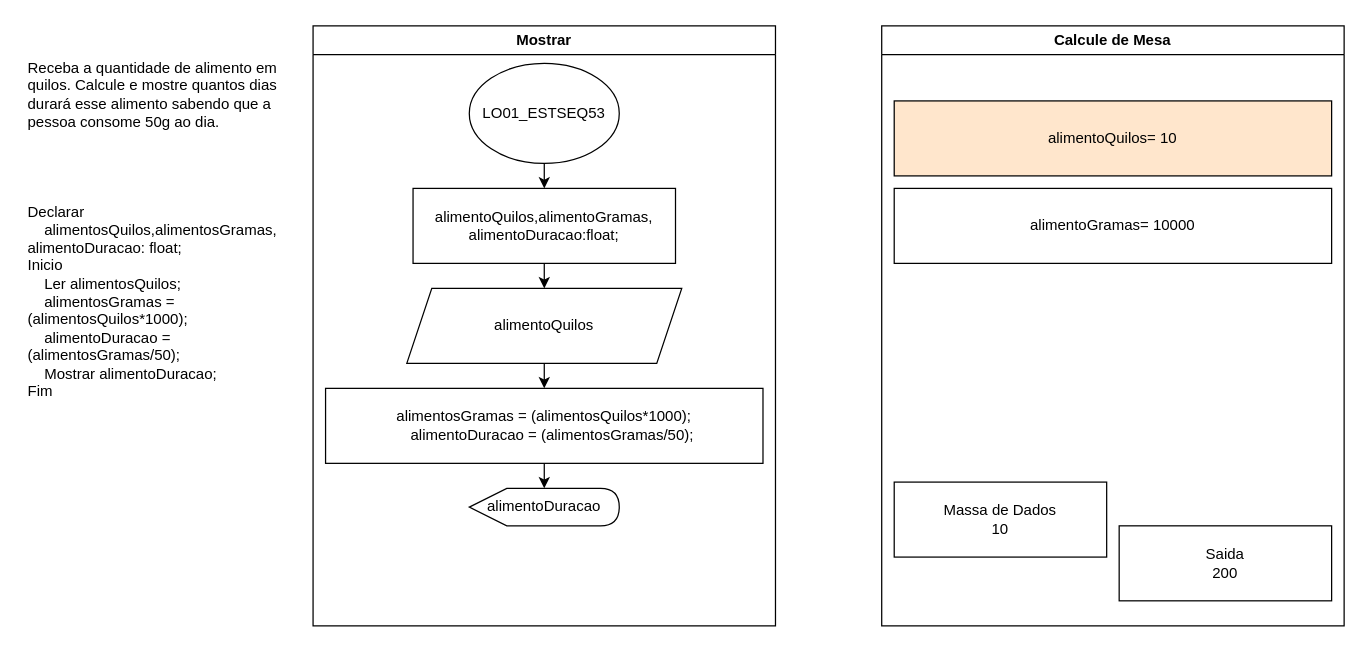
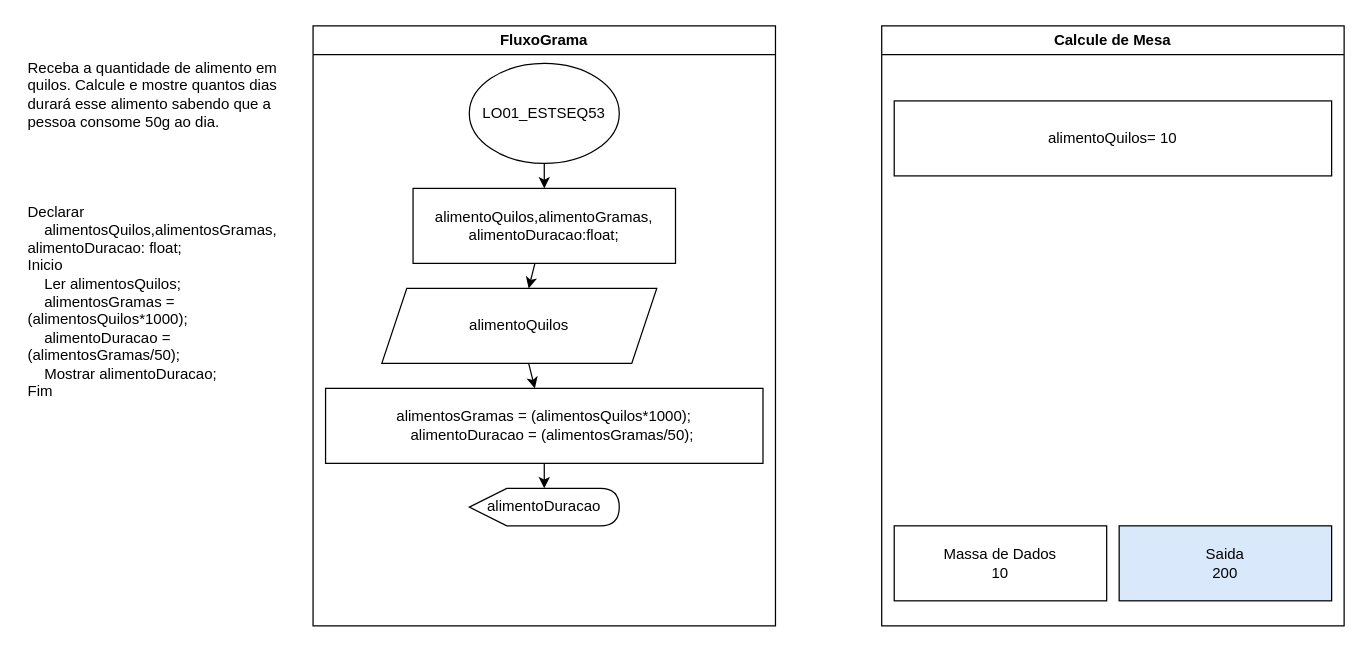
node "Mostrar": label "Mostrar" -> "FluxoGrama"
node "alimentoQuilos= 10": fillcolor #ffe6cc -> #ffffff
node "alimentoGramas= 10000": removed
node "alimentoQuilos": moved (544, 326) -> (519, 326)
node "Massa de Dados 10": moved (1001, 519) -> (1001, 563)
node "Saida 200": fillcolor #ffffff -> #dae8fc
